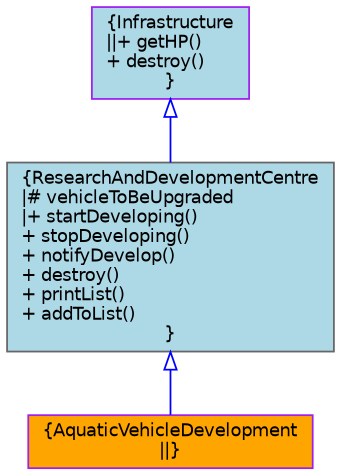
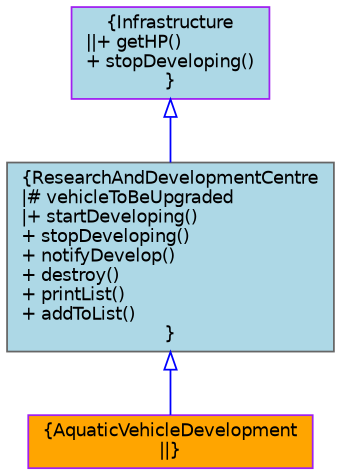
node "{Infrastructure ||+ getHP() + destroy() }": label "{Infrastructure ||+ getHP() + destroy() }" -> "{Infrastructure ||+ getHP() + stopDeveloping() }"
